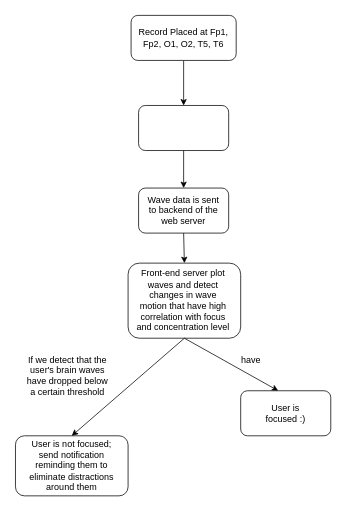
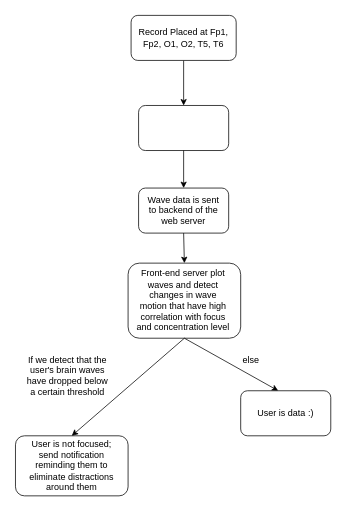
node "have": label "have" -> "else"
node "User is focused :)": label "User is focused :)" -> "User is data :)"
